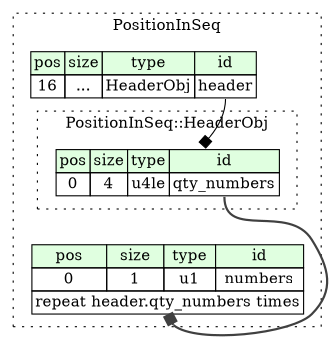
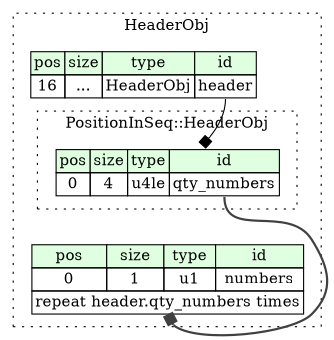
cluster "PositionInSeq": label "PositionInSeq" -> "HeaderObj"
